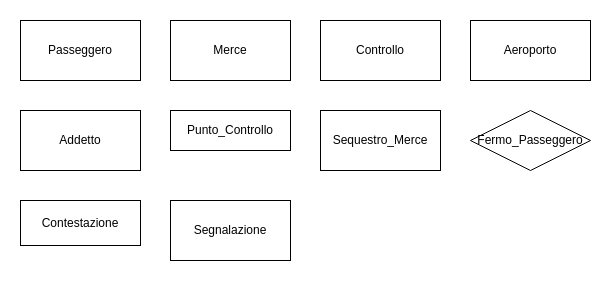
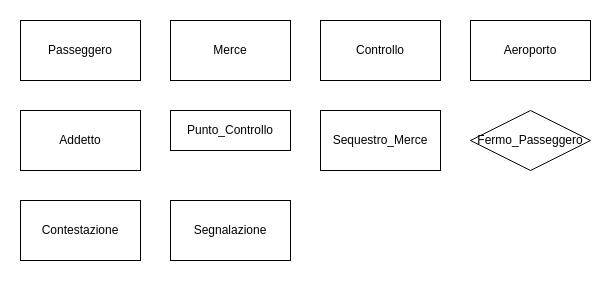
node "Contestazione": size 120x45 -> 120x60
